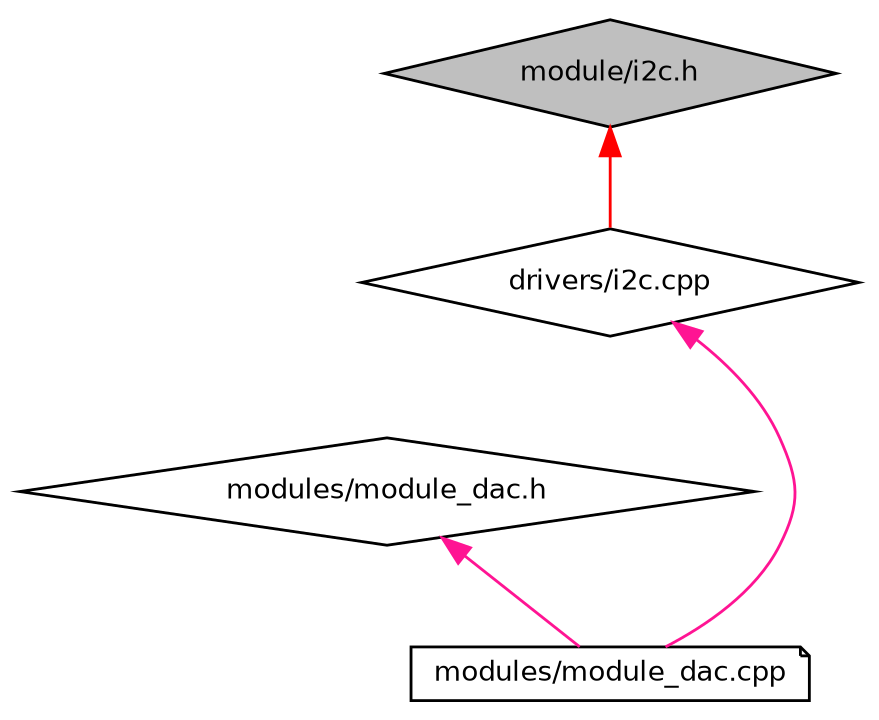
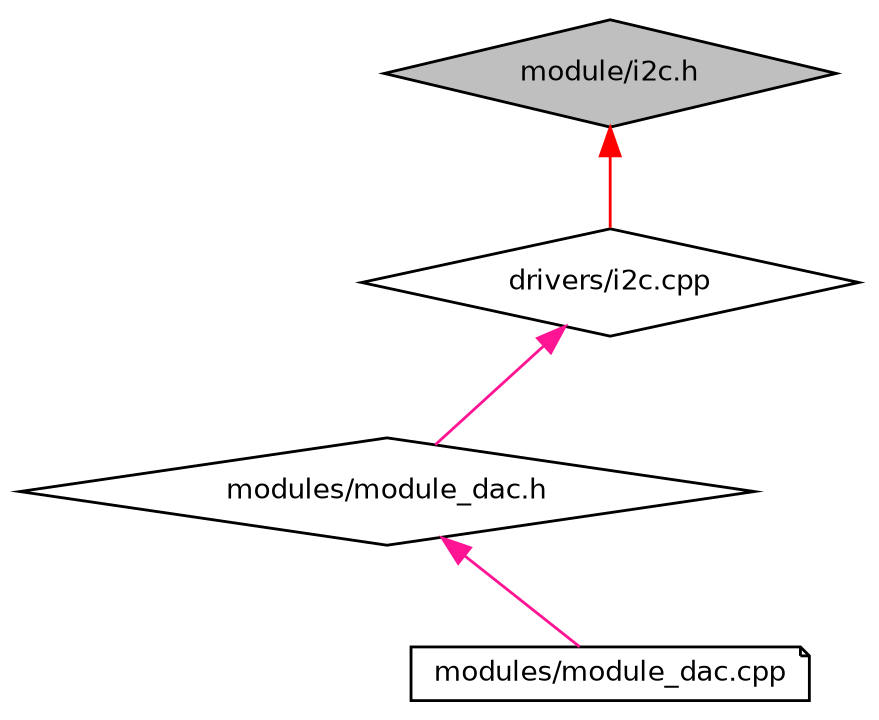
edge "modules/module_dac.cpp" -> "drivers/i2c.cpp": now "modules/module_dac.h" -> "drivers/i2c.cpp"
